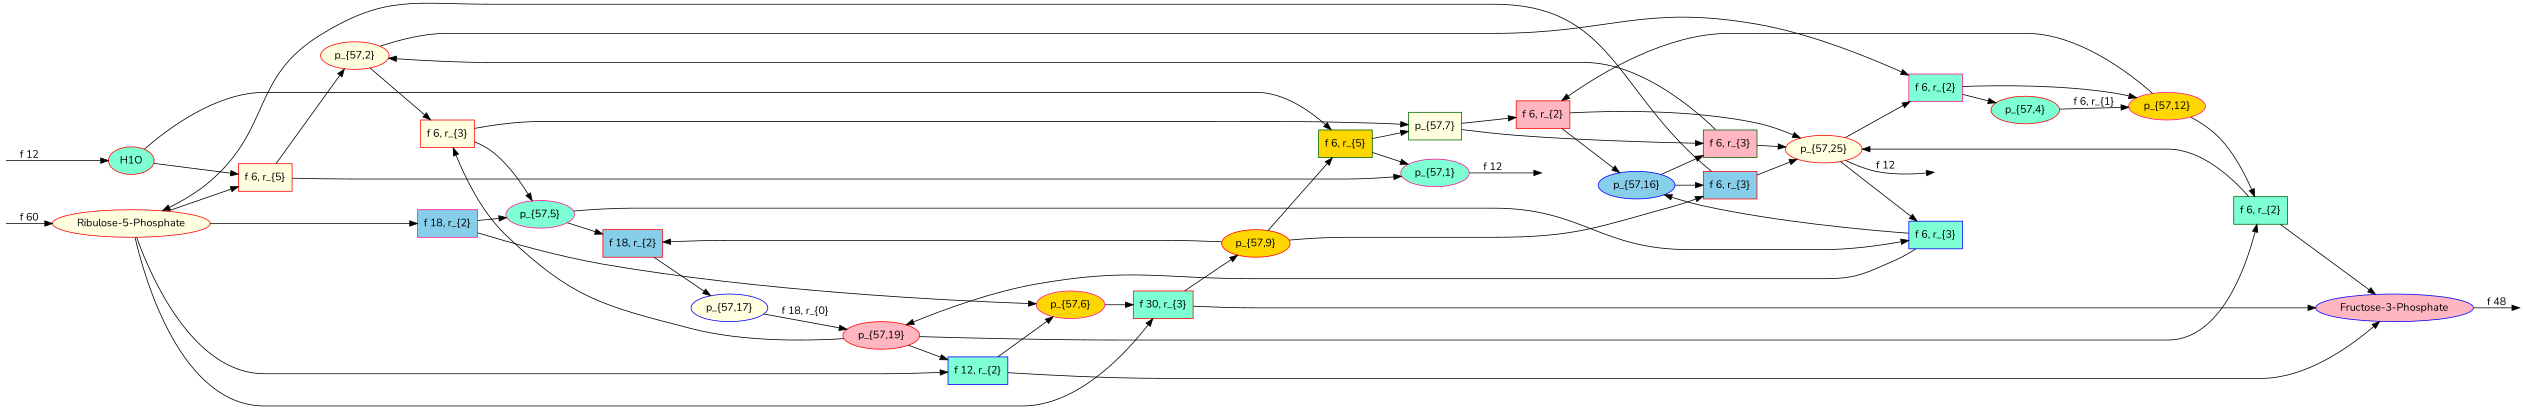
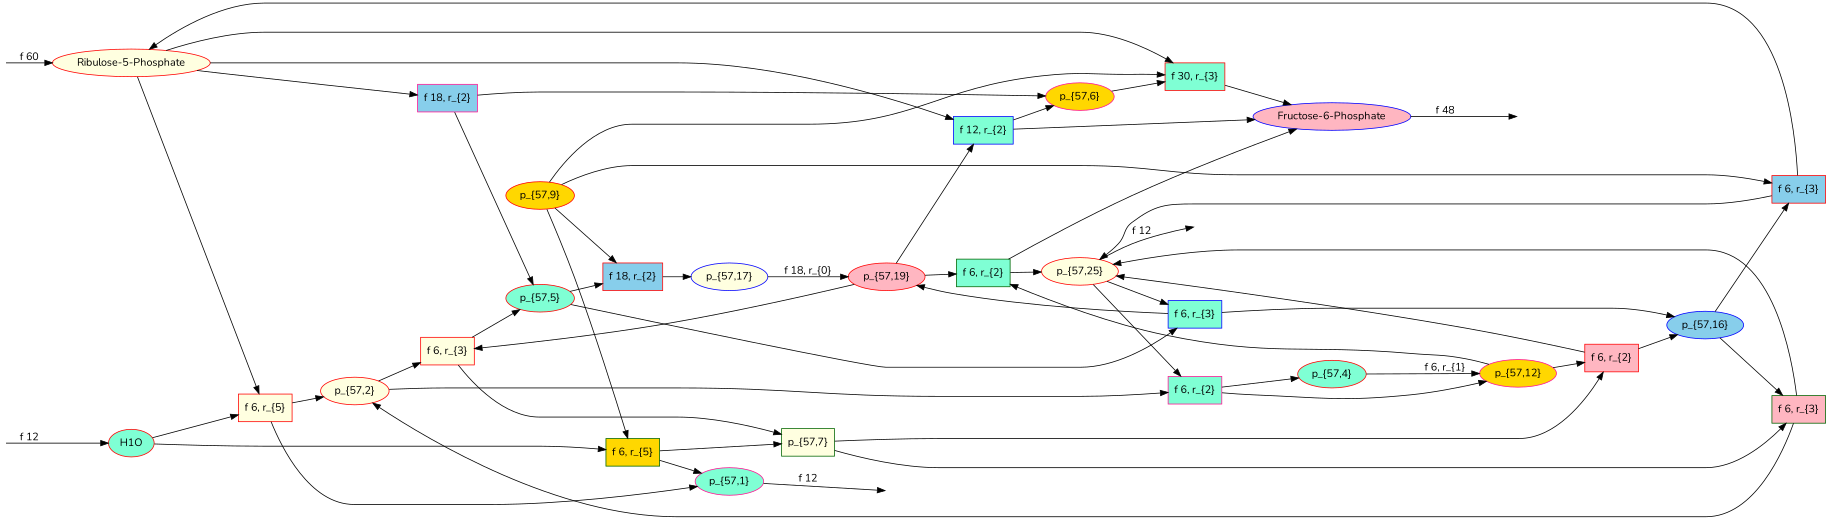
node "p_{57,5}": color deeppink -> red
edge "f 30, r_{3}" -> "p_{57,9}": reversed
node "Fructose-3-Phosphate": label "Fructose-3-Phosphate" -> "Fructose-6-Phosphate"
